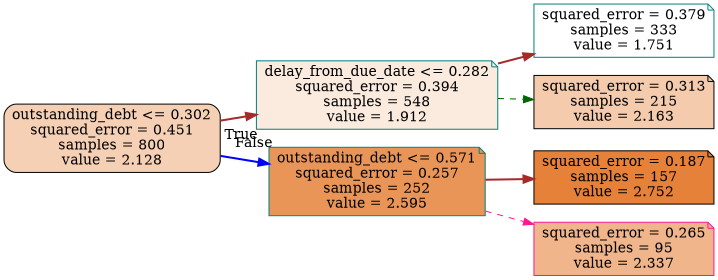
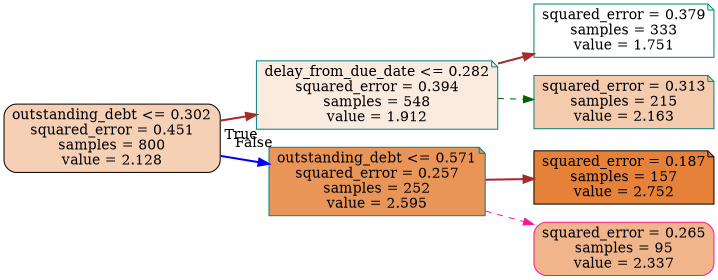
node "squared_error = 0.313 samples = 215 value = 2.163": color black -> teal
node "squared_error = 0.265 samples = 95 value = 2.337": shape note -> box
